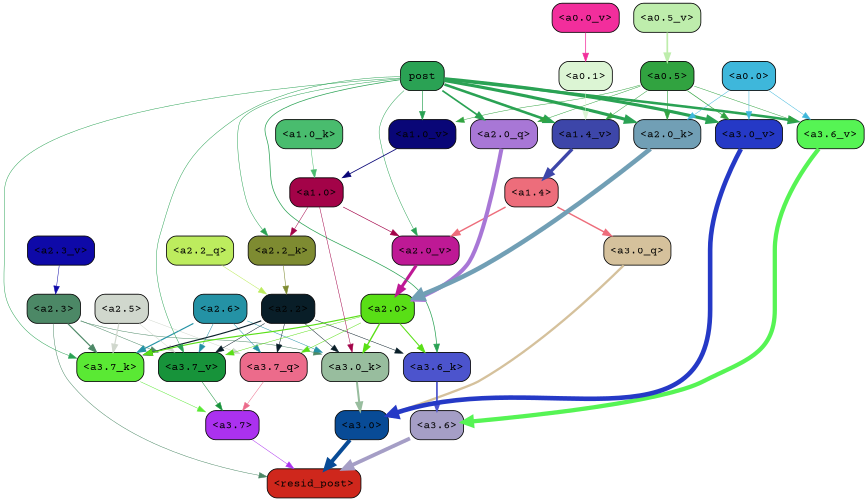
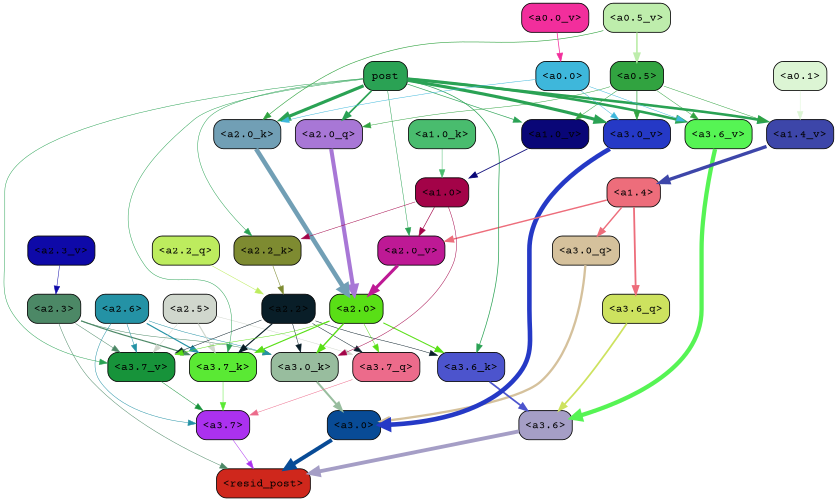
edge "<a0.0_v>" -> "<a0.1>": now "<a0.0_v>" -> "<a0.0>"
edge "<a0.5>" -> "<a2.0_k>": now "<a0.5_v>" -> "<a2.0_k>"
node "<a3.6_q>": added
edge "<a2.6>" -> "<a3.7_q>": now "<a2.6>" -> "<a3.7>"
